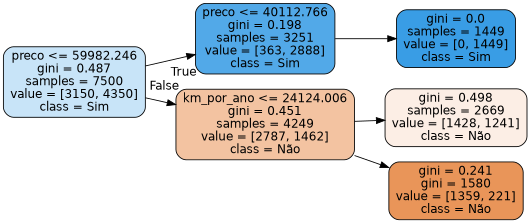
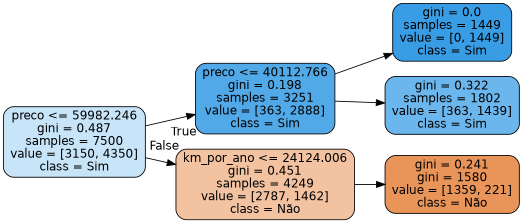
node "gini = 0.322 samples = 1802 value = [363, 1439] class = Sim": added
node "gini = 0.498 samples = 2669 value = [1428, 1241] class = Não": removed
